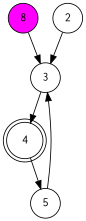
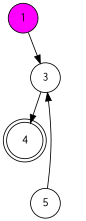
node "8": label "8" -> "1"
node "2": removed
edge "4" -> "5": removed
